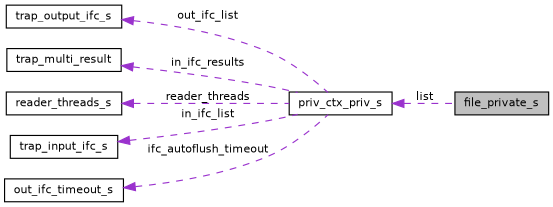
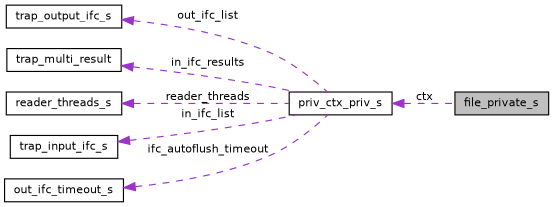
edge "file_private_s" -> "priv_ctx_priv_s": label " list" -> " ctx"
